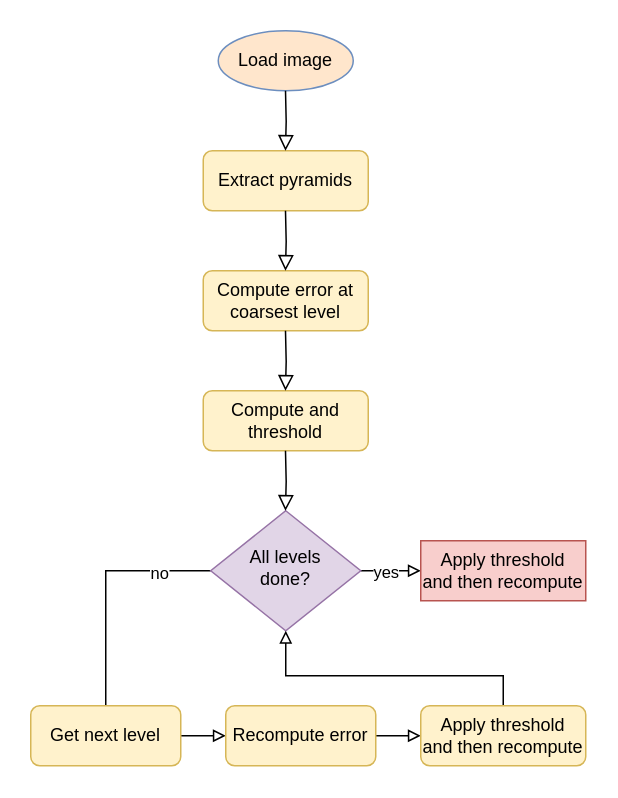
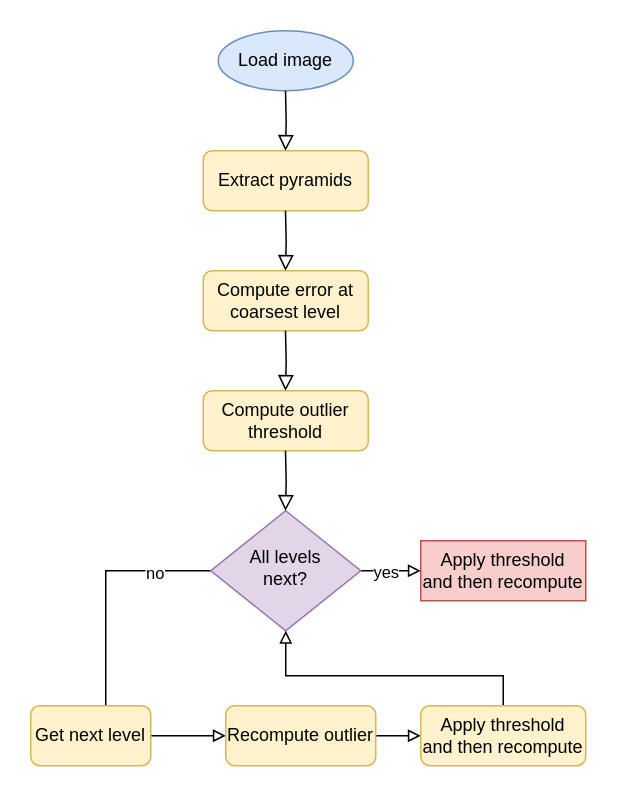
node "Load image": fillcolor #ffe6cc -> #dae8fc
node "Compute and threshold": label "Compute and threshold" -> "Compute outlier threshold"
node "All levels done?": label "All levels done?" -> "All levels next?"
node "Get next level": size 150x60 -> 120x60
node "Recompute error": label "Recompute error" -> "Recompute outlier"
